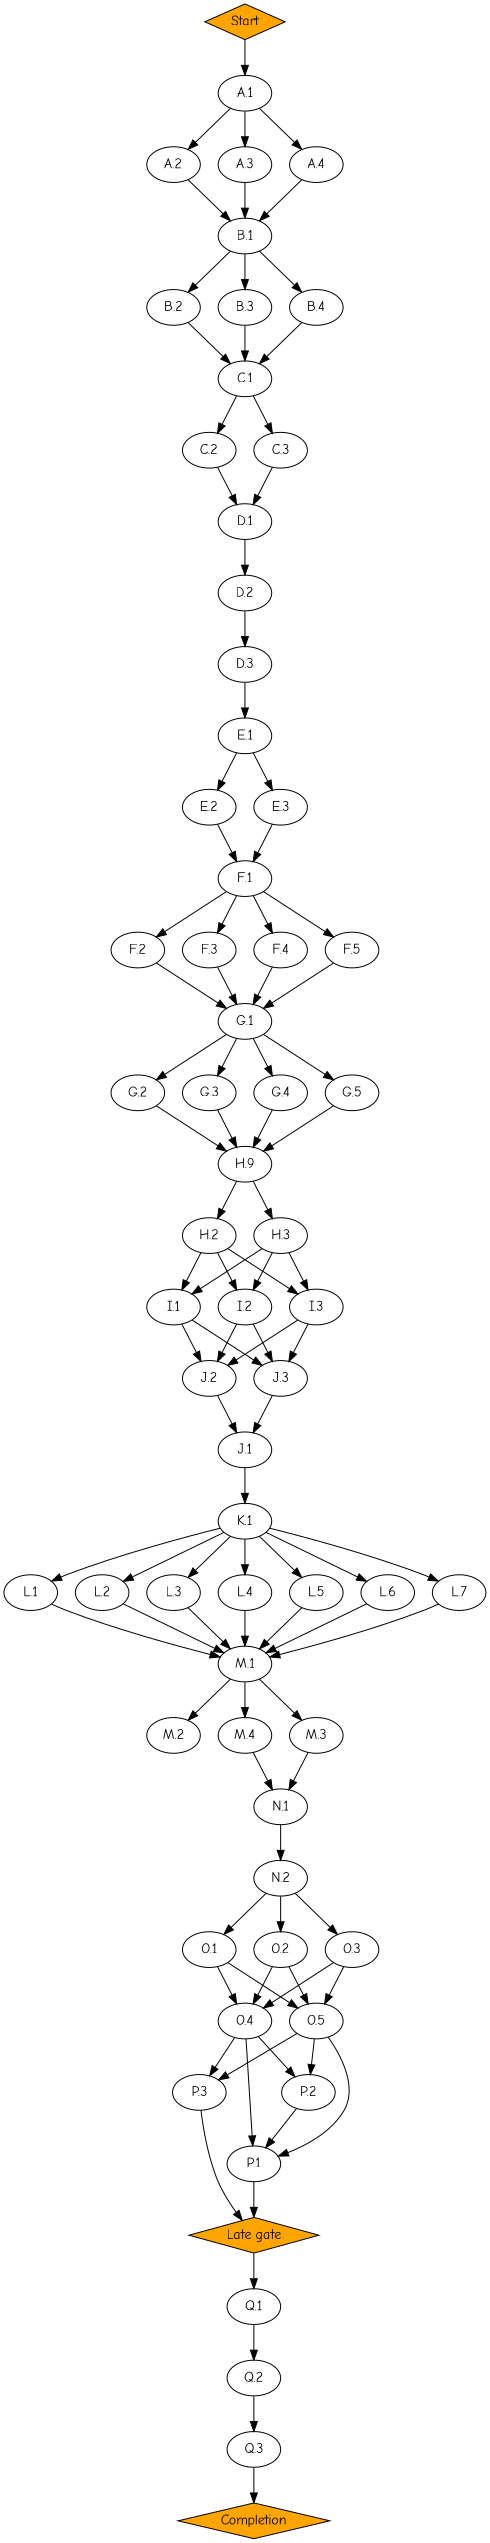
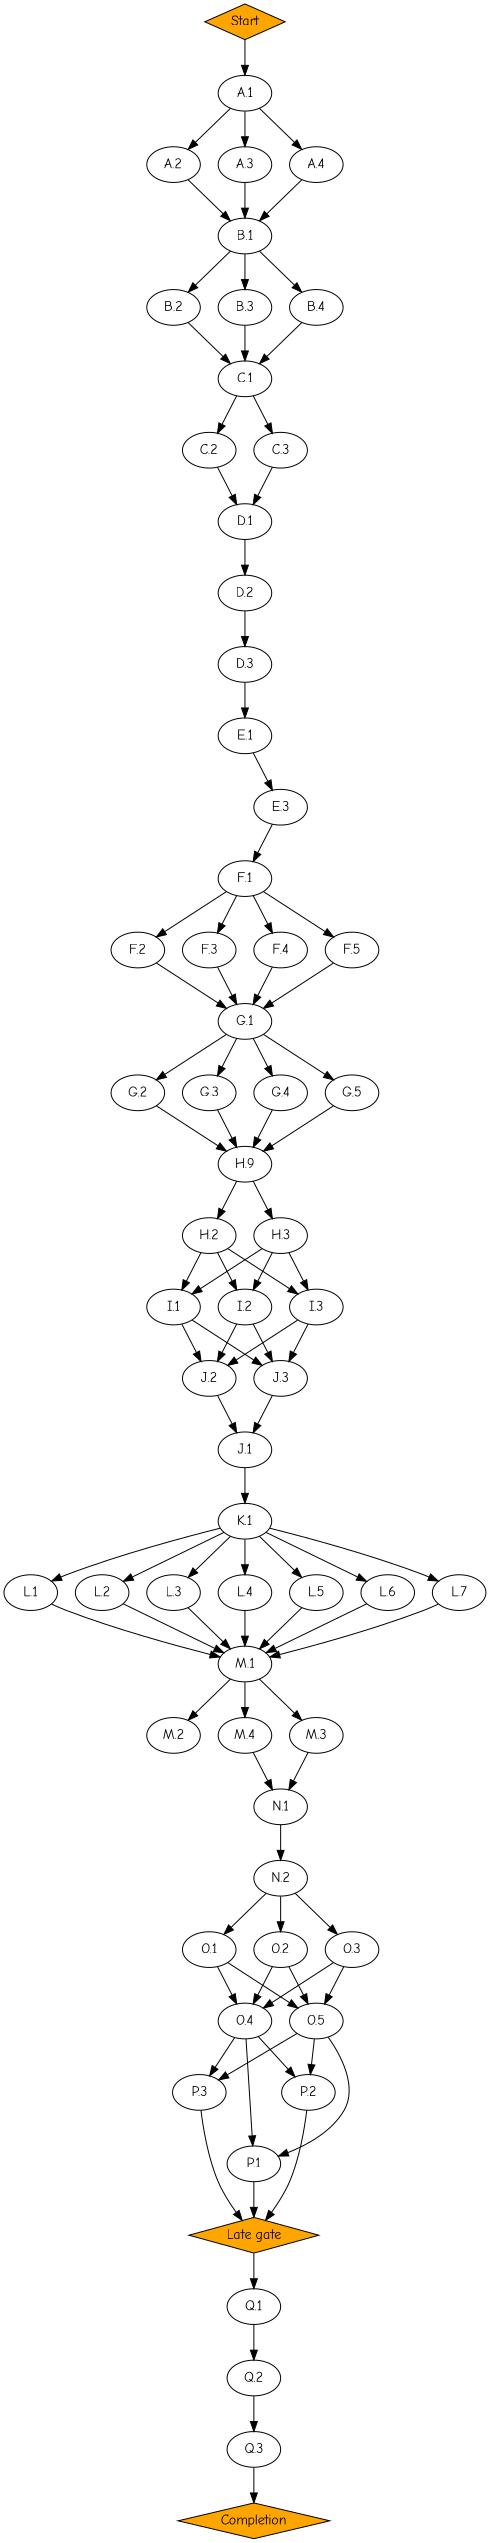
node "E.2": removed
edge "P.2" -> "P.1": now "P.2" -> "Late gate"
